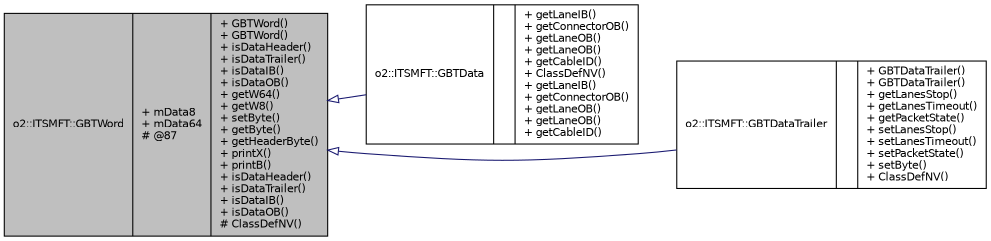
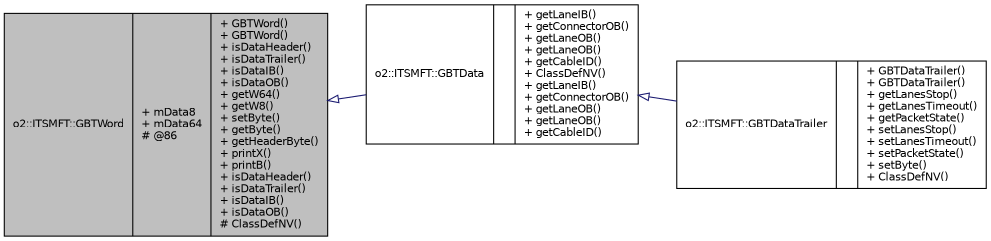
node "o2::ITSMFT::GBTWord": text "# @87" -> "# @86"
edge "o2::ITSMFT::GBTDataTrailer" -> "o2::ITSMFT::GBTWord": now "o2::ITSMFT::GBTDataTrailer" -> "o2::ITSMFT::GBTData"
